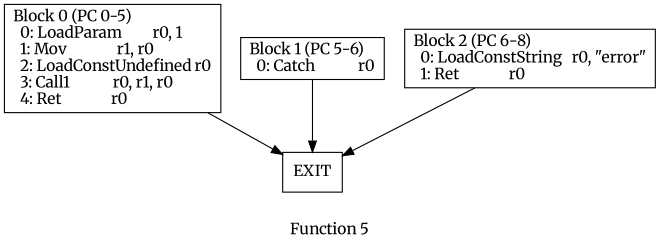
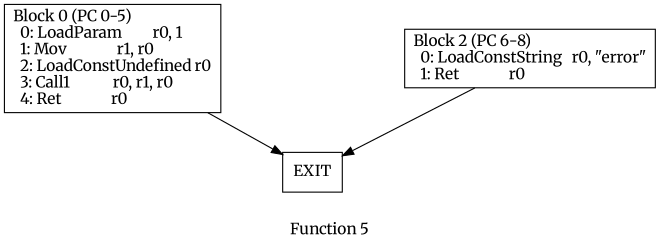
node "Block 1 (PC 5-6) 0: Catch             r0": removed
